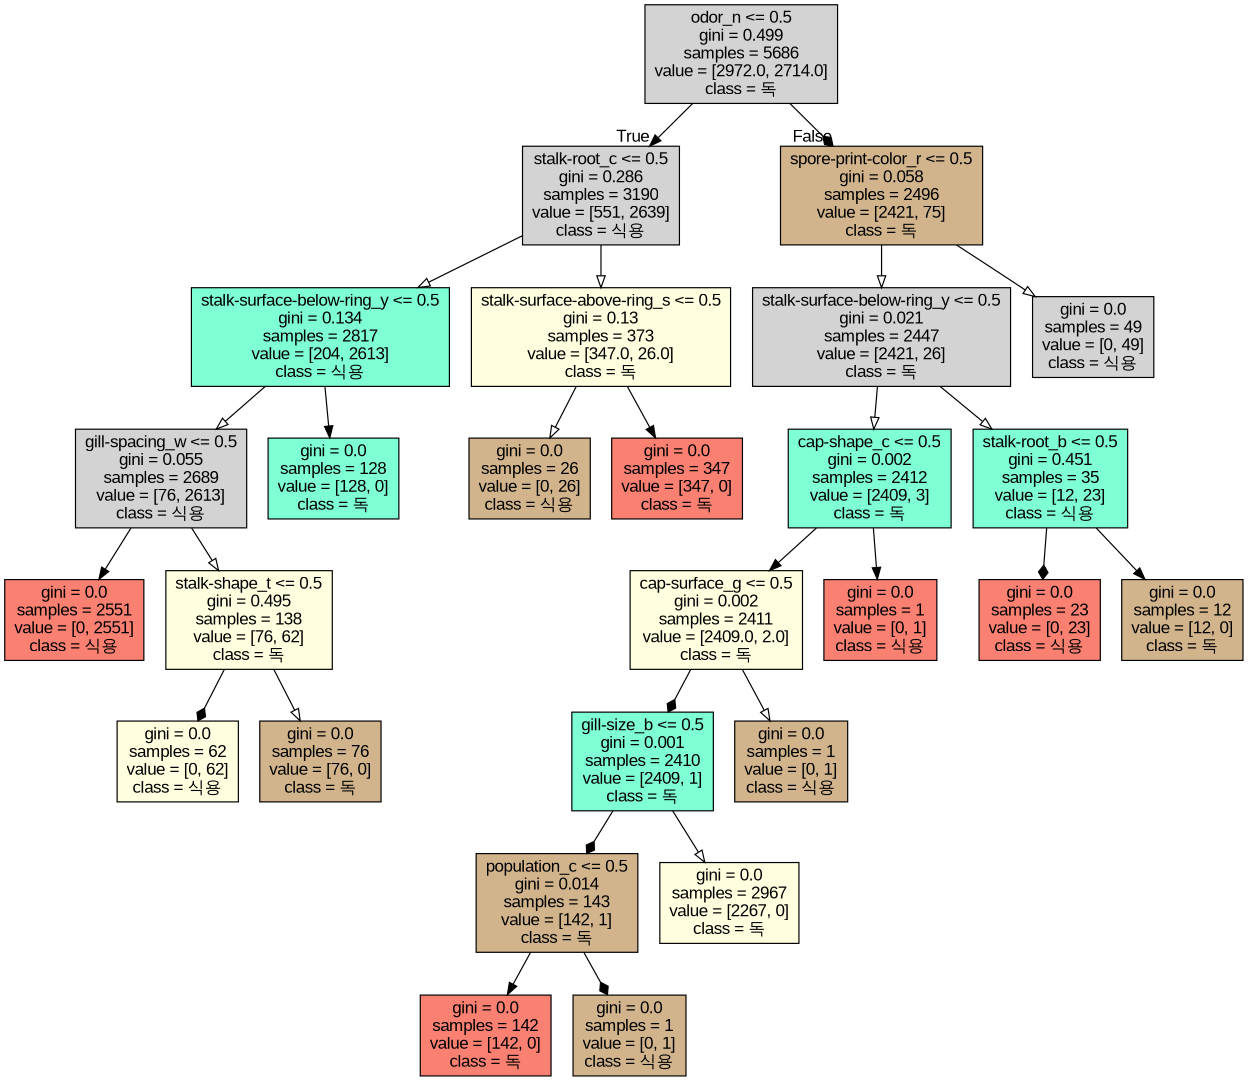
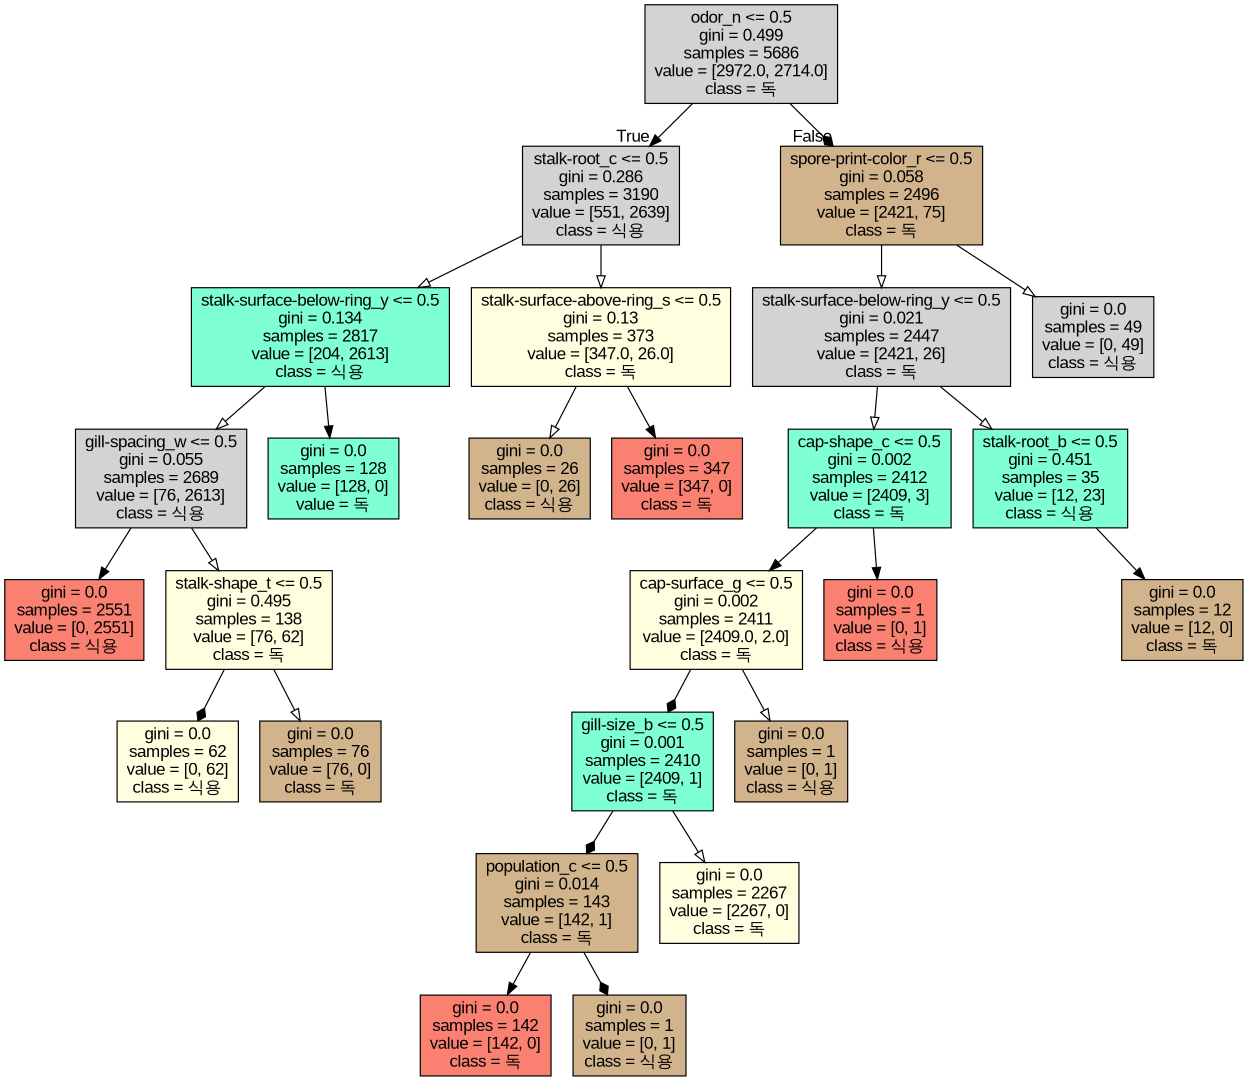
node "gini = 0.0 samples = 128 value = [128, 0] class = 독": label "gini = 0.0 samples = 128 value = [128, 0] class = 독" -> "gini = 0.0 samples = 128 value = [128, 0] value = 독"
node "gini = 0.0 samples = 23 value = [0, 23] class = 식용": removed
node "gini = 0.0 samples = 2967 value = [2267, 0] class = 독": label "gini = 0.0 samples = 2967 value = [2267, 0] class = 독" -> "gini = 0.0 samples = 2267 value = [2267, 0] class = 독"
